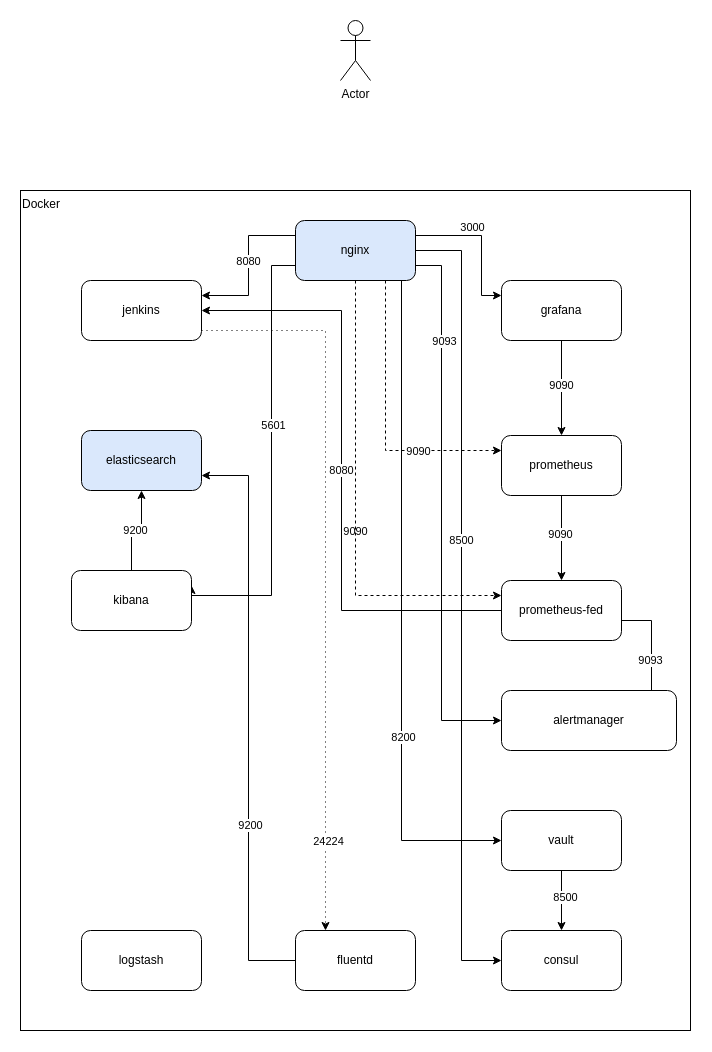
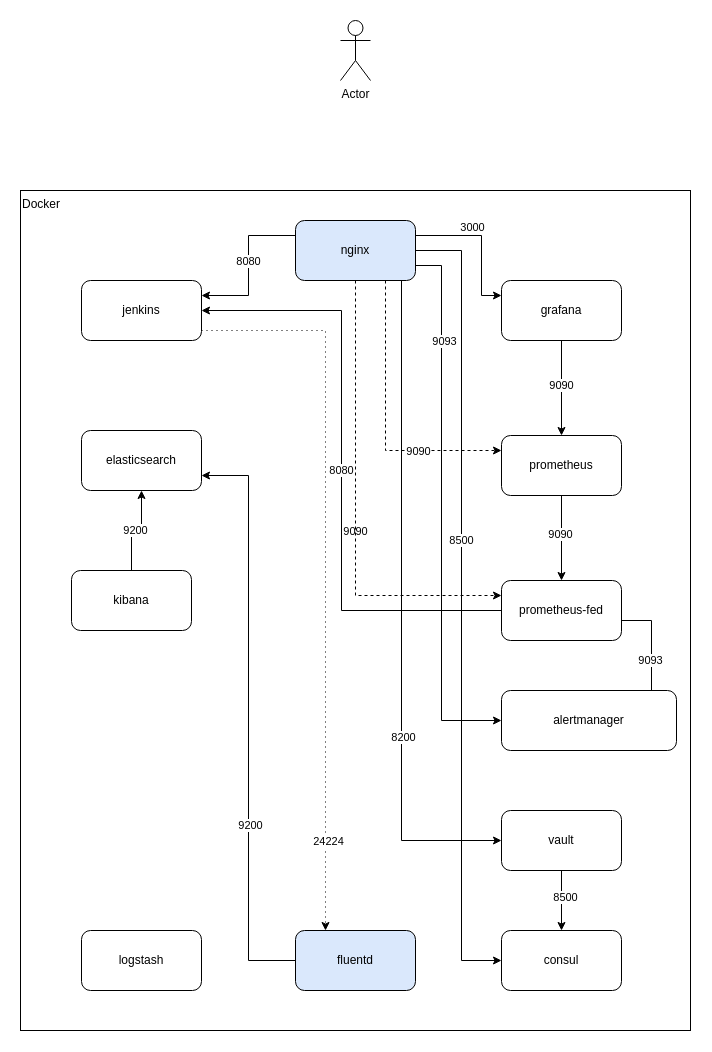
edge "nginx" -> "kibana": removed, label "5601"
node "elasticsearch": fillcolor #dae8fc -> #ffffff
node "fluentd": fillcolor #ffffff -> #dae8fc
